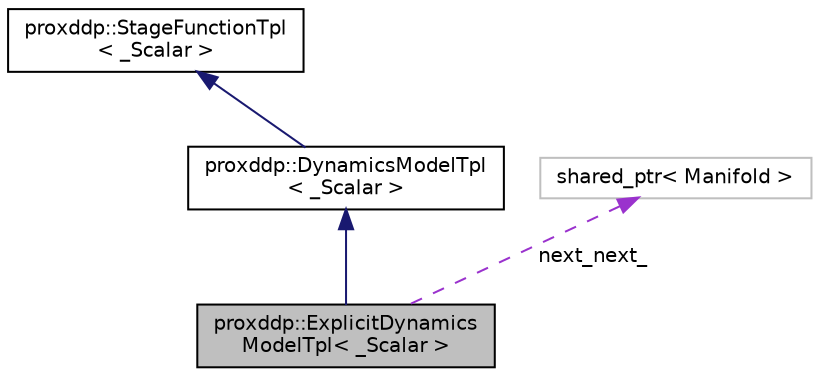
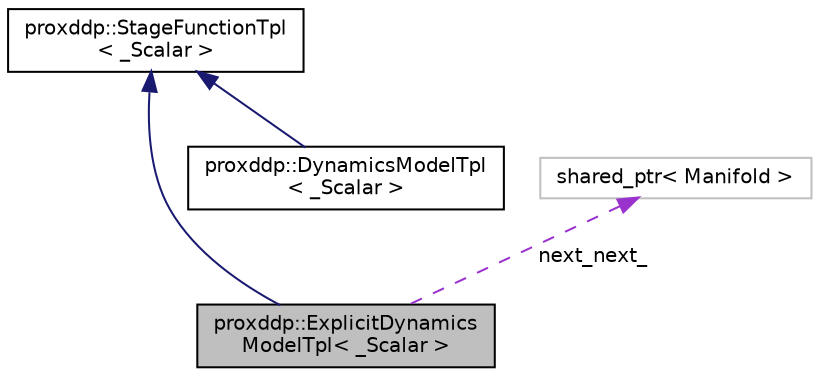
edge "proxddp::ExplicitDynamics ModelTpl< _Scalar >" -> "proxddp::DynamicsModelTpl < _Scalar >": now "proxddp::ExplicitDynamics ModelTpl< _Scalar >" -> "proxddp::StageFunctionTpl < _Scalar >"
